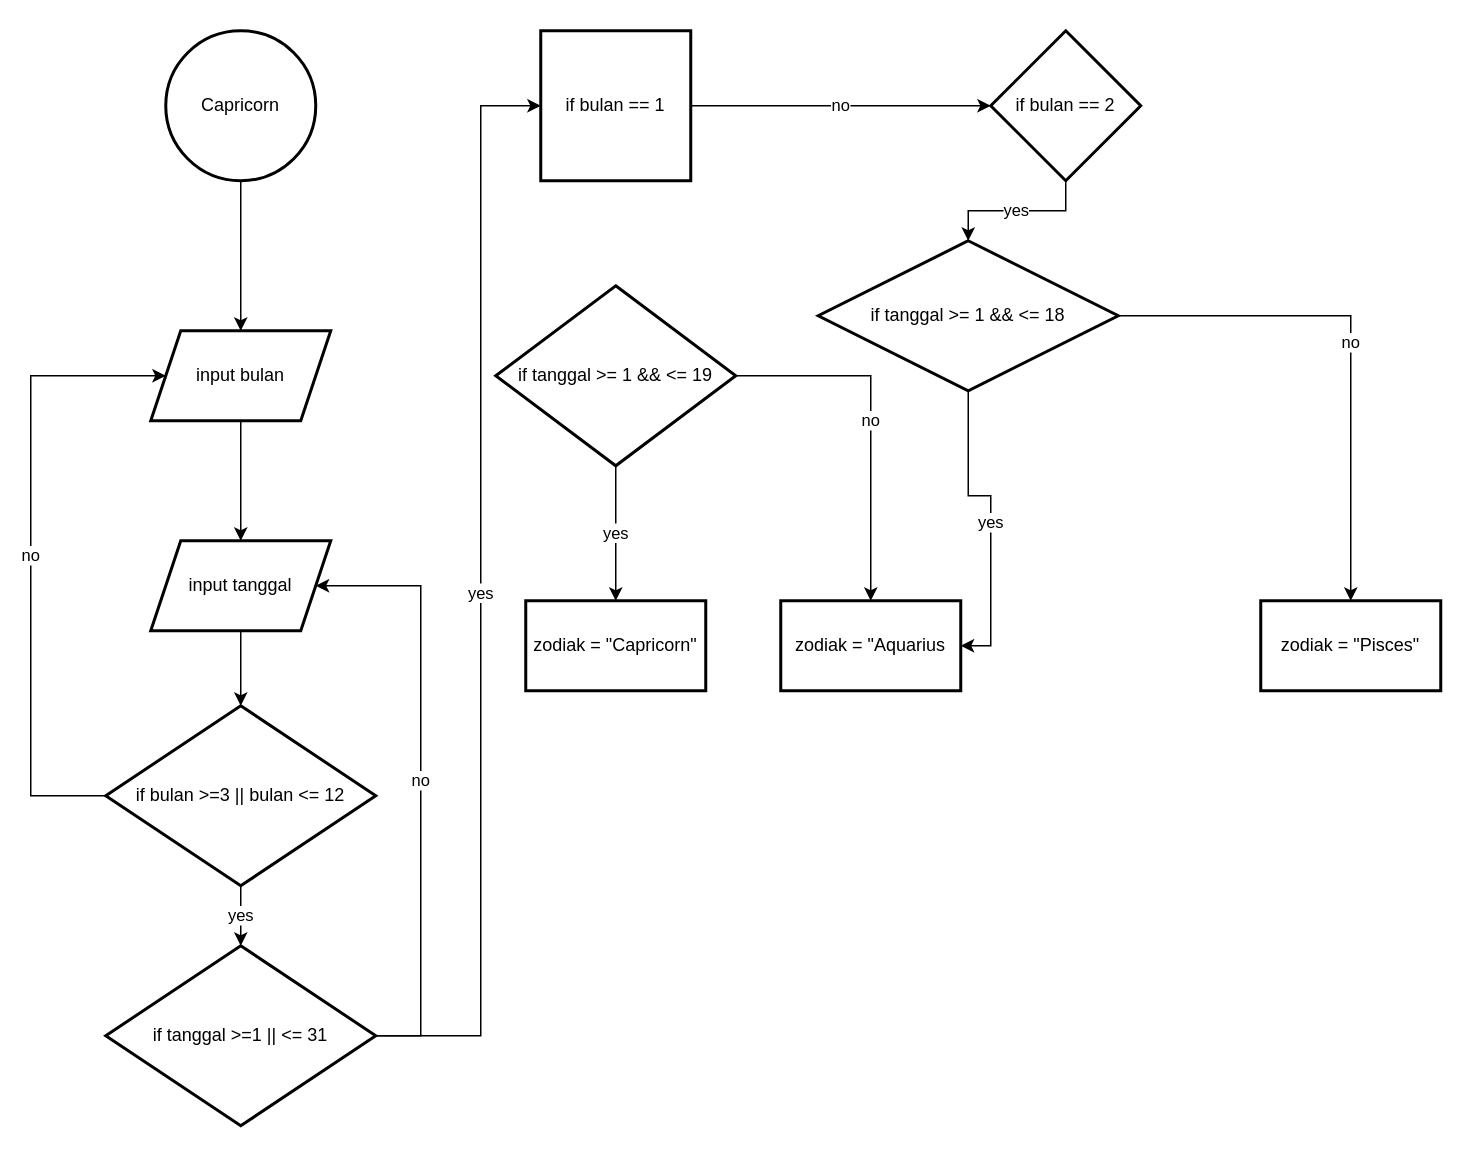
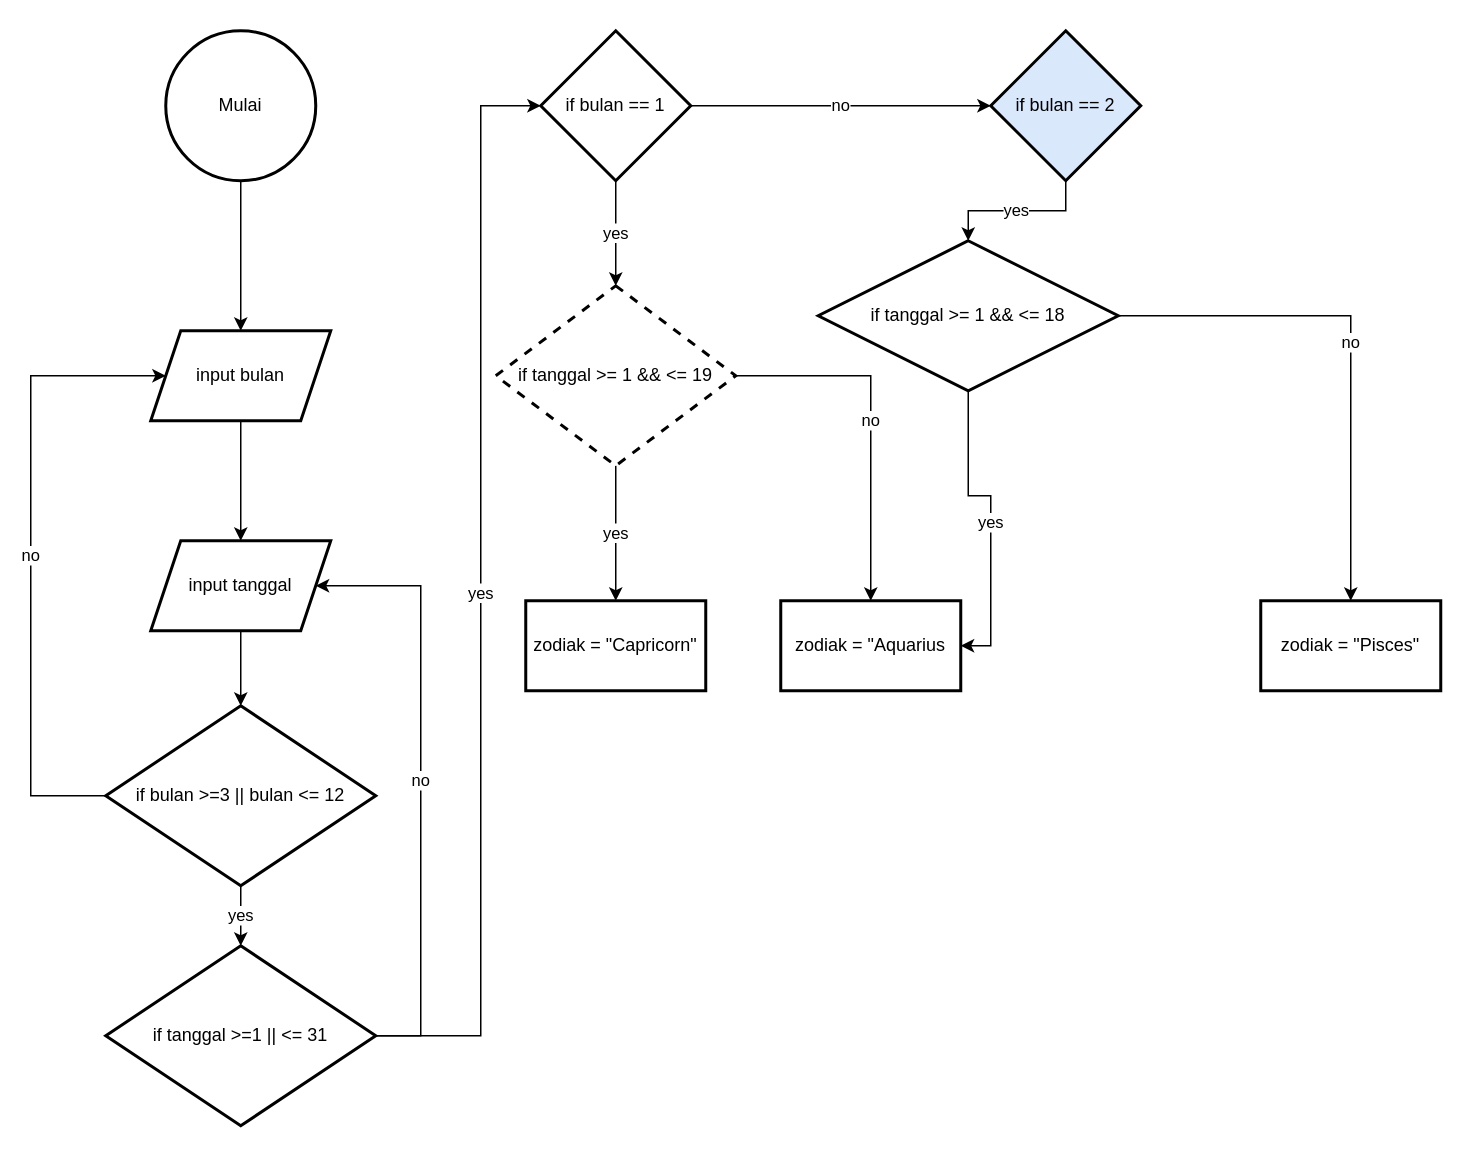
node "Capricorn": label "Capricorn" -> "Mulai"
node "if bulan == 1": shape rectangle -> diamond
node "if bulan == 2": fillcolor #ffffff -> #dae8fc
edge "if bulan == 1" -> "if tanggal >= 1 && <= 19": added, label "yes"
node "if tanggal >= 1 && <= 19": style solid -> dashed
